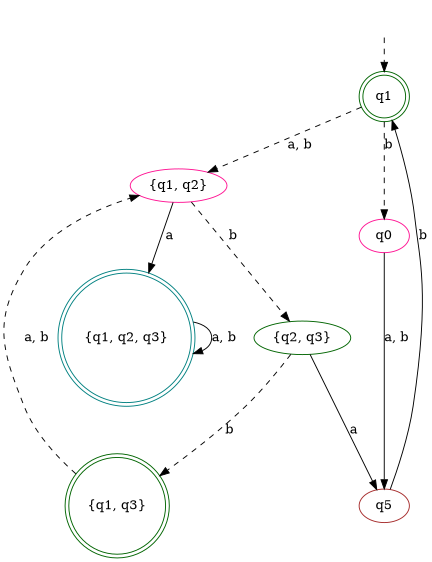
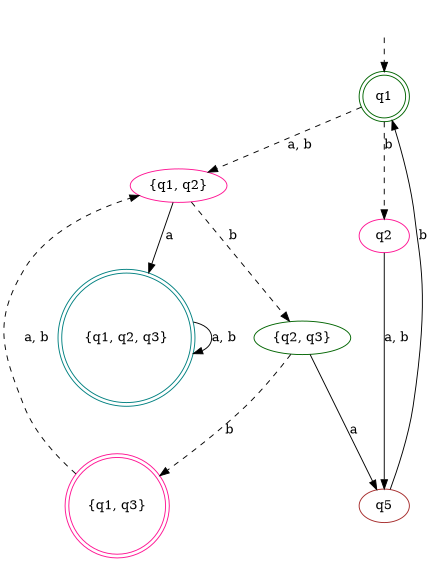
node "q0": label "q0" -> "q2"
node "{q1, q3}": color darkgreen -> deeppink
